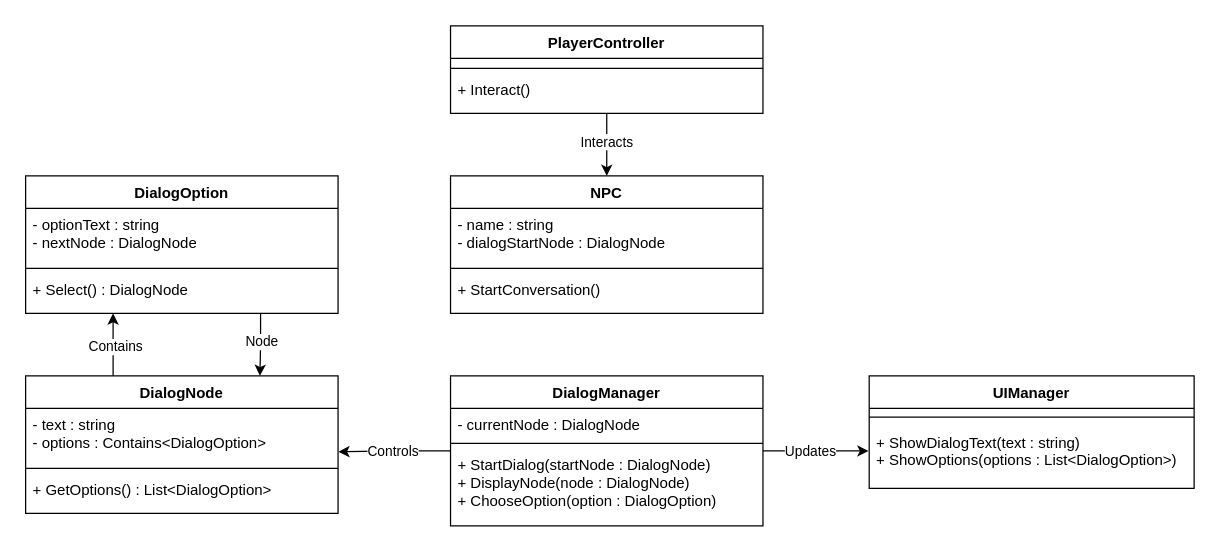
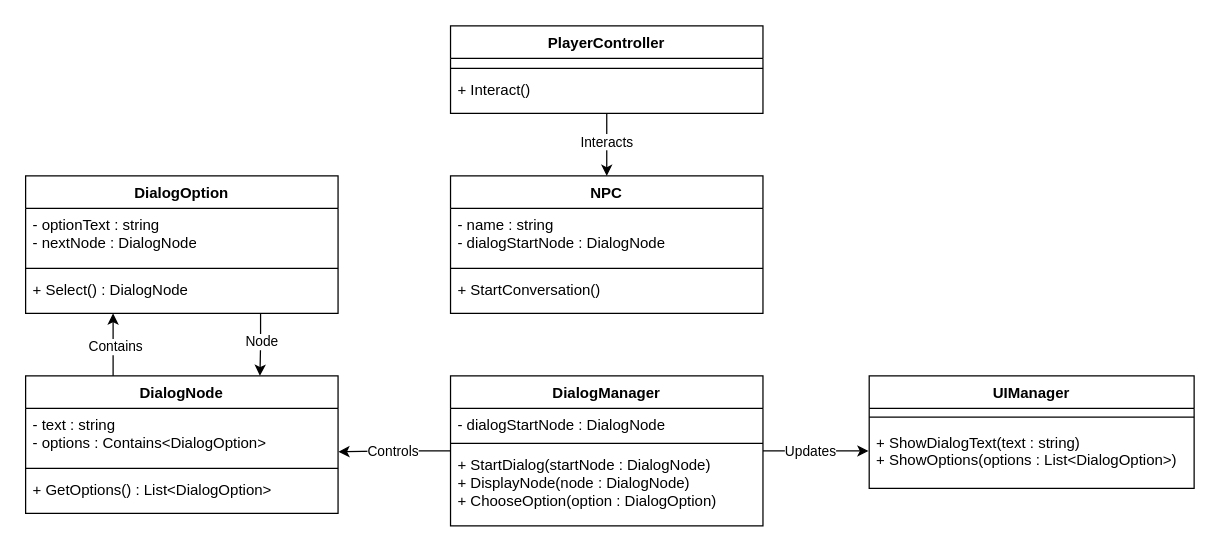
node "- currentNode : DialogNode": label "- currentNode : DialogNode" -> "- dialogStartNode : DialogNode"
